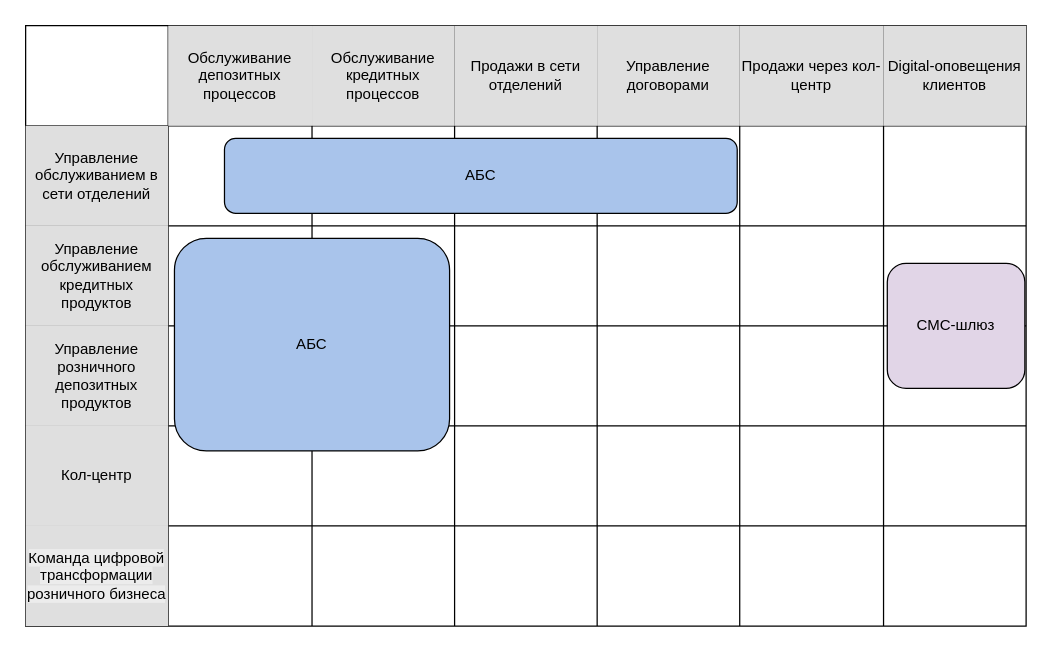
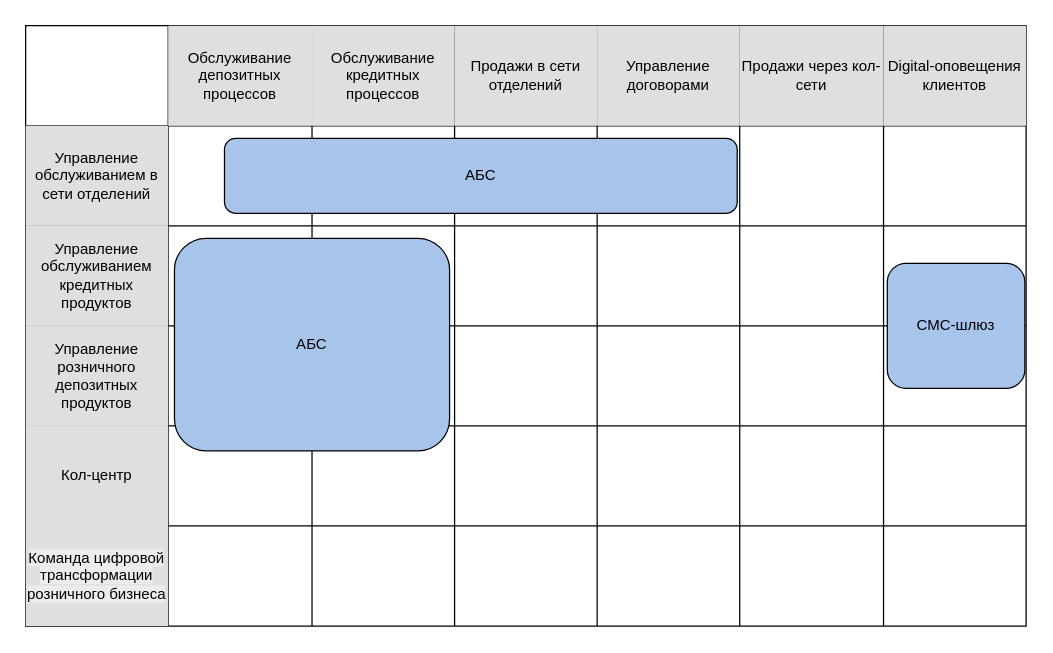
node "Продажи через кол-центр": label "Продажи через кол-центр" -> "Продажи через кол-сети"
node "СМС-шлюз": fillcolor #e1d5e7 -> #a9c4eb
